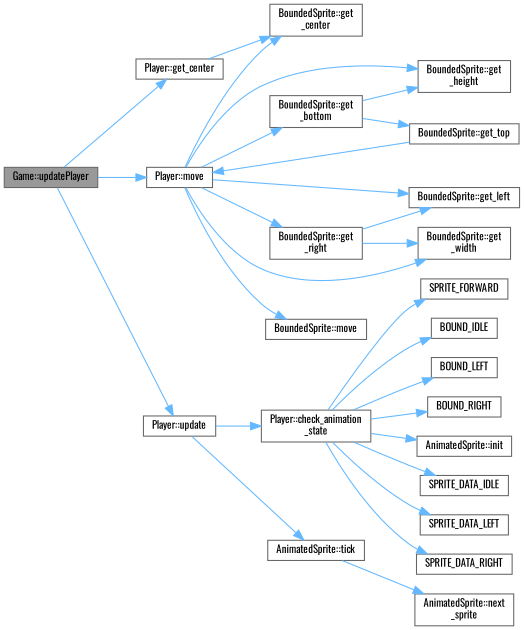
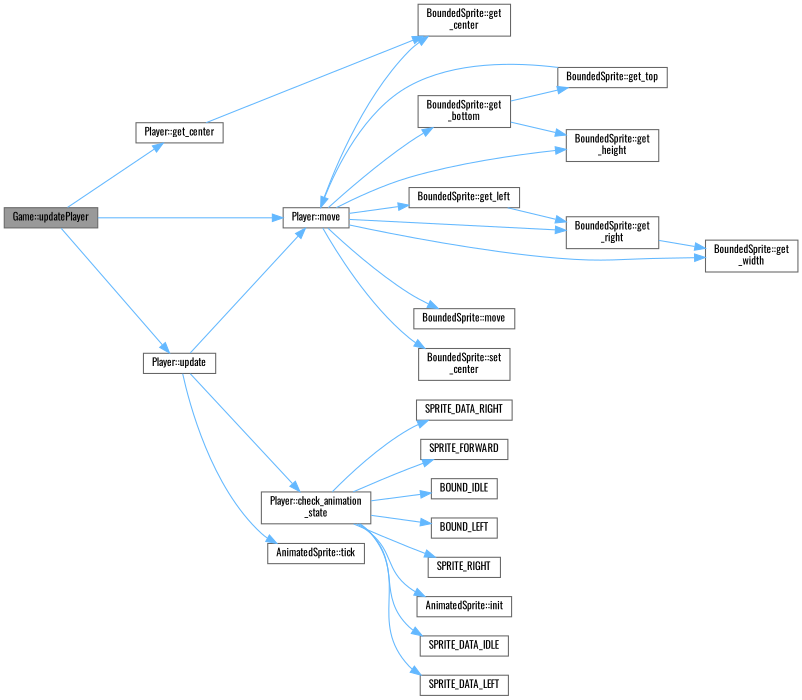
edge "BoundedSprite::get _right" -> "BoundedSprite::get_left": reversed
edge "Player::update" -> "Player::move": added
node "BoundedSprite::set _center": added
node "BOUND_RIGHT": label "BOUND_RIGHT" -> "SPRITE_RIGHT"
node "AnimatedSprite::next _sprite": removed
